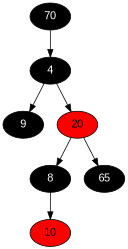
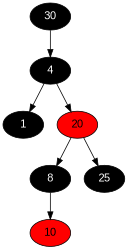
node "70": label "70" -> "30"
node "9": label "9" -> "1"
node "65": label "65" -> "25"
